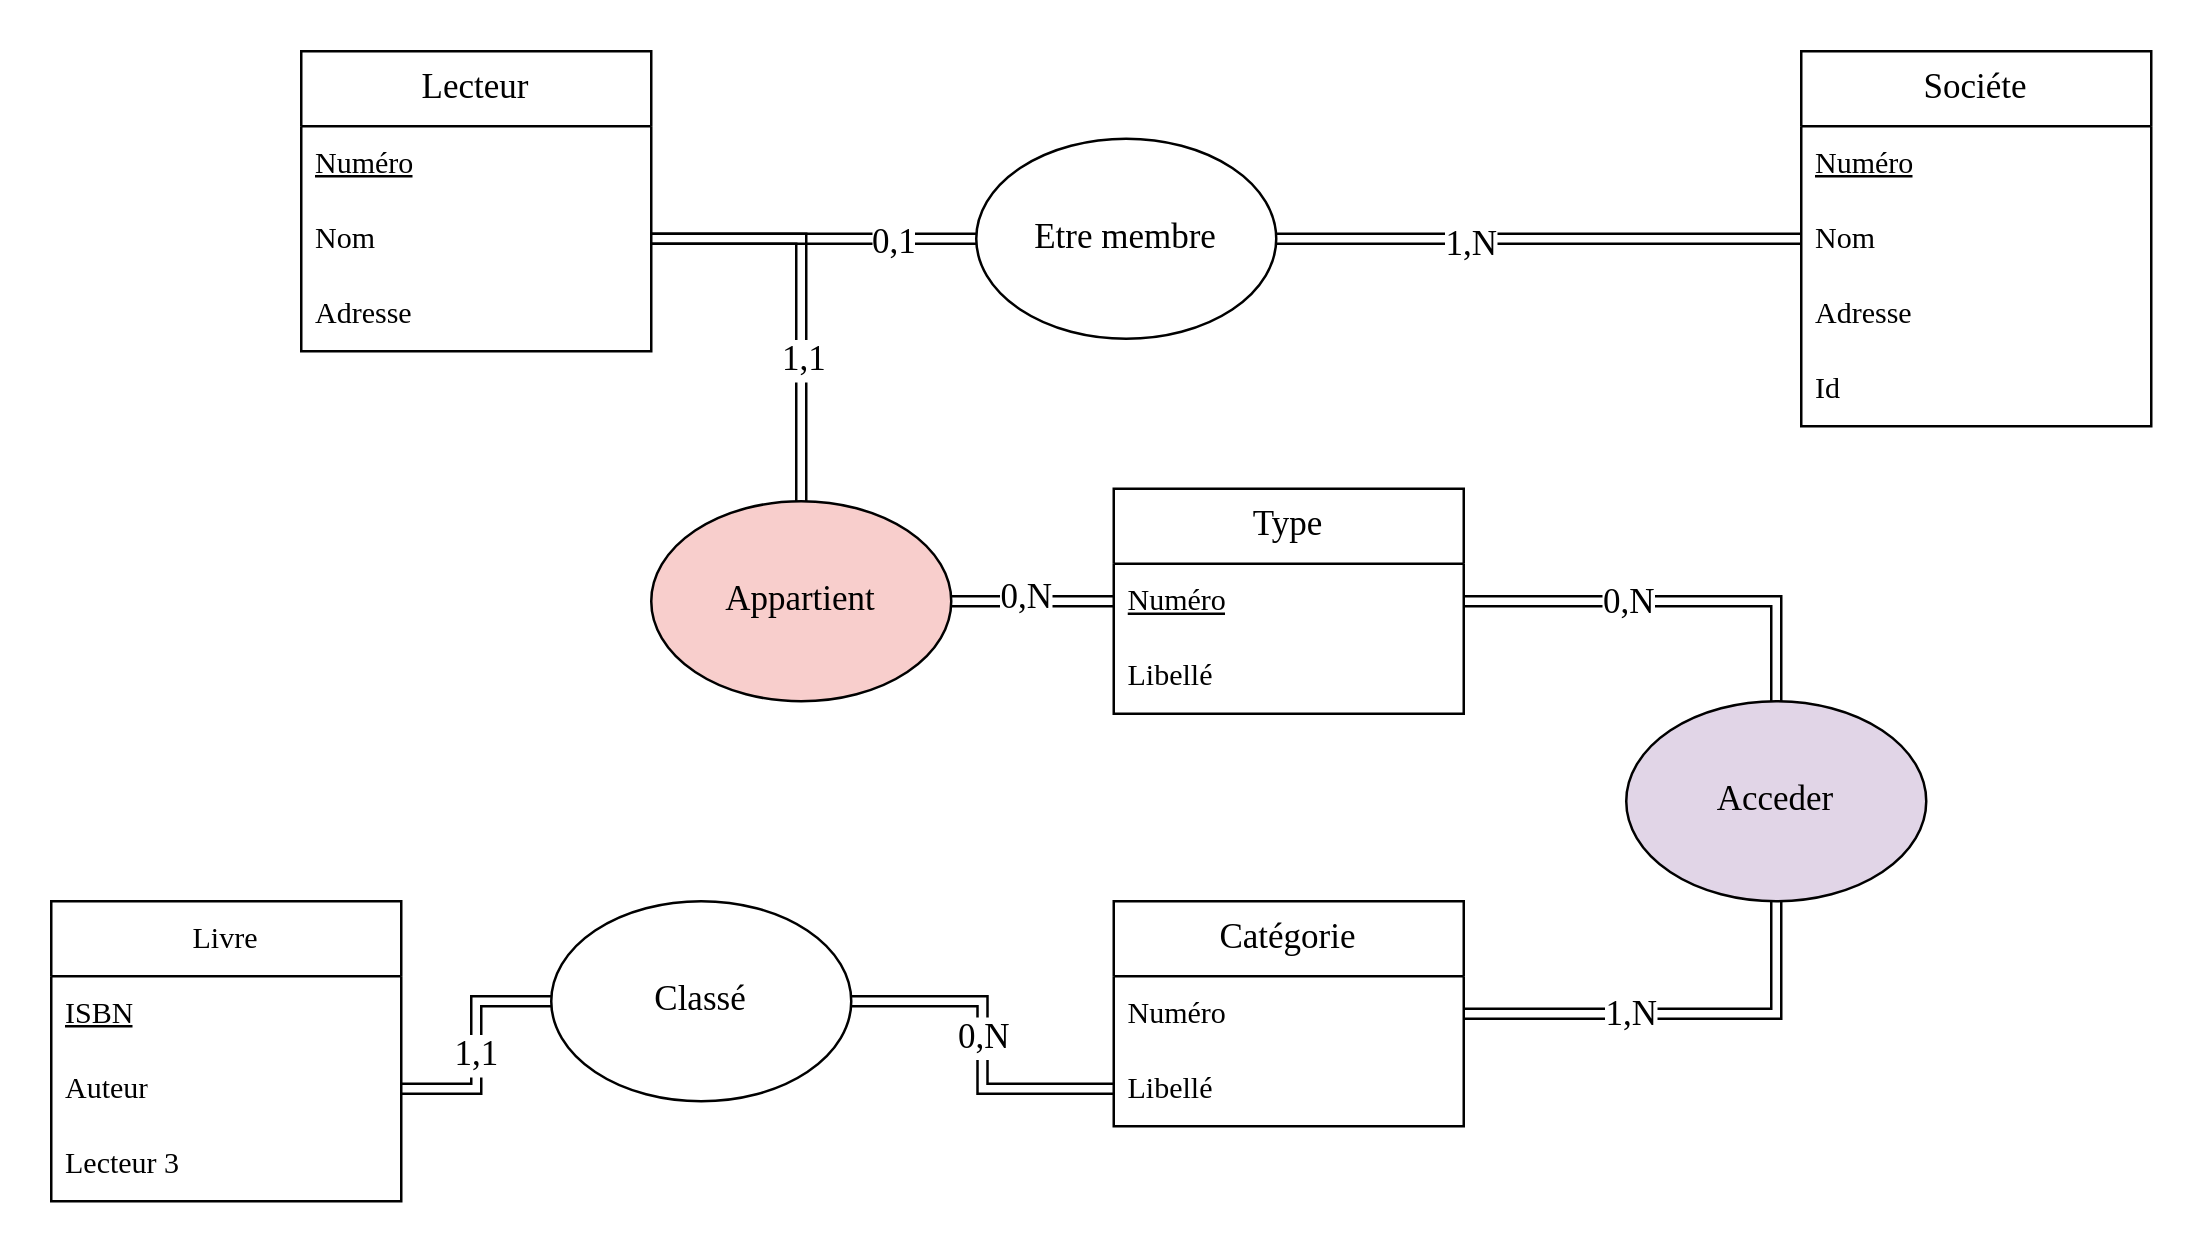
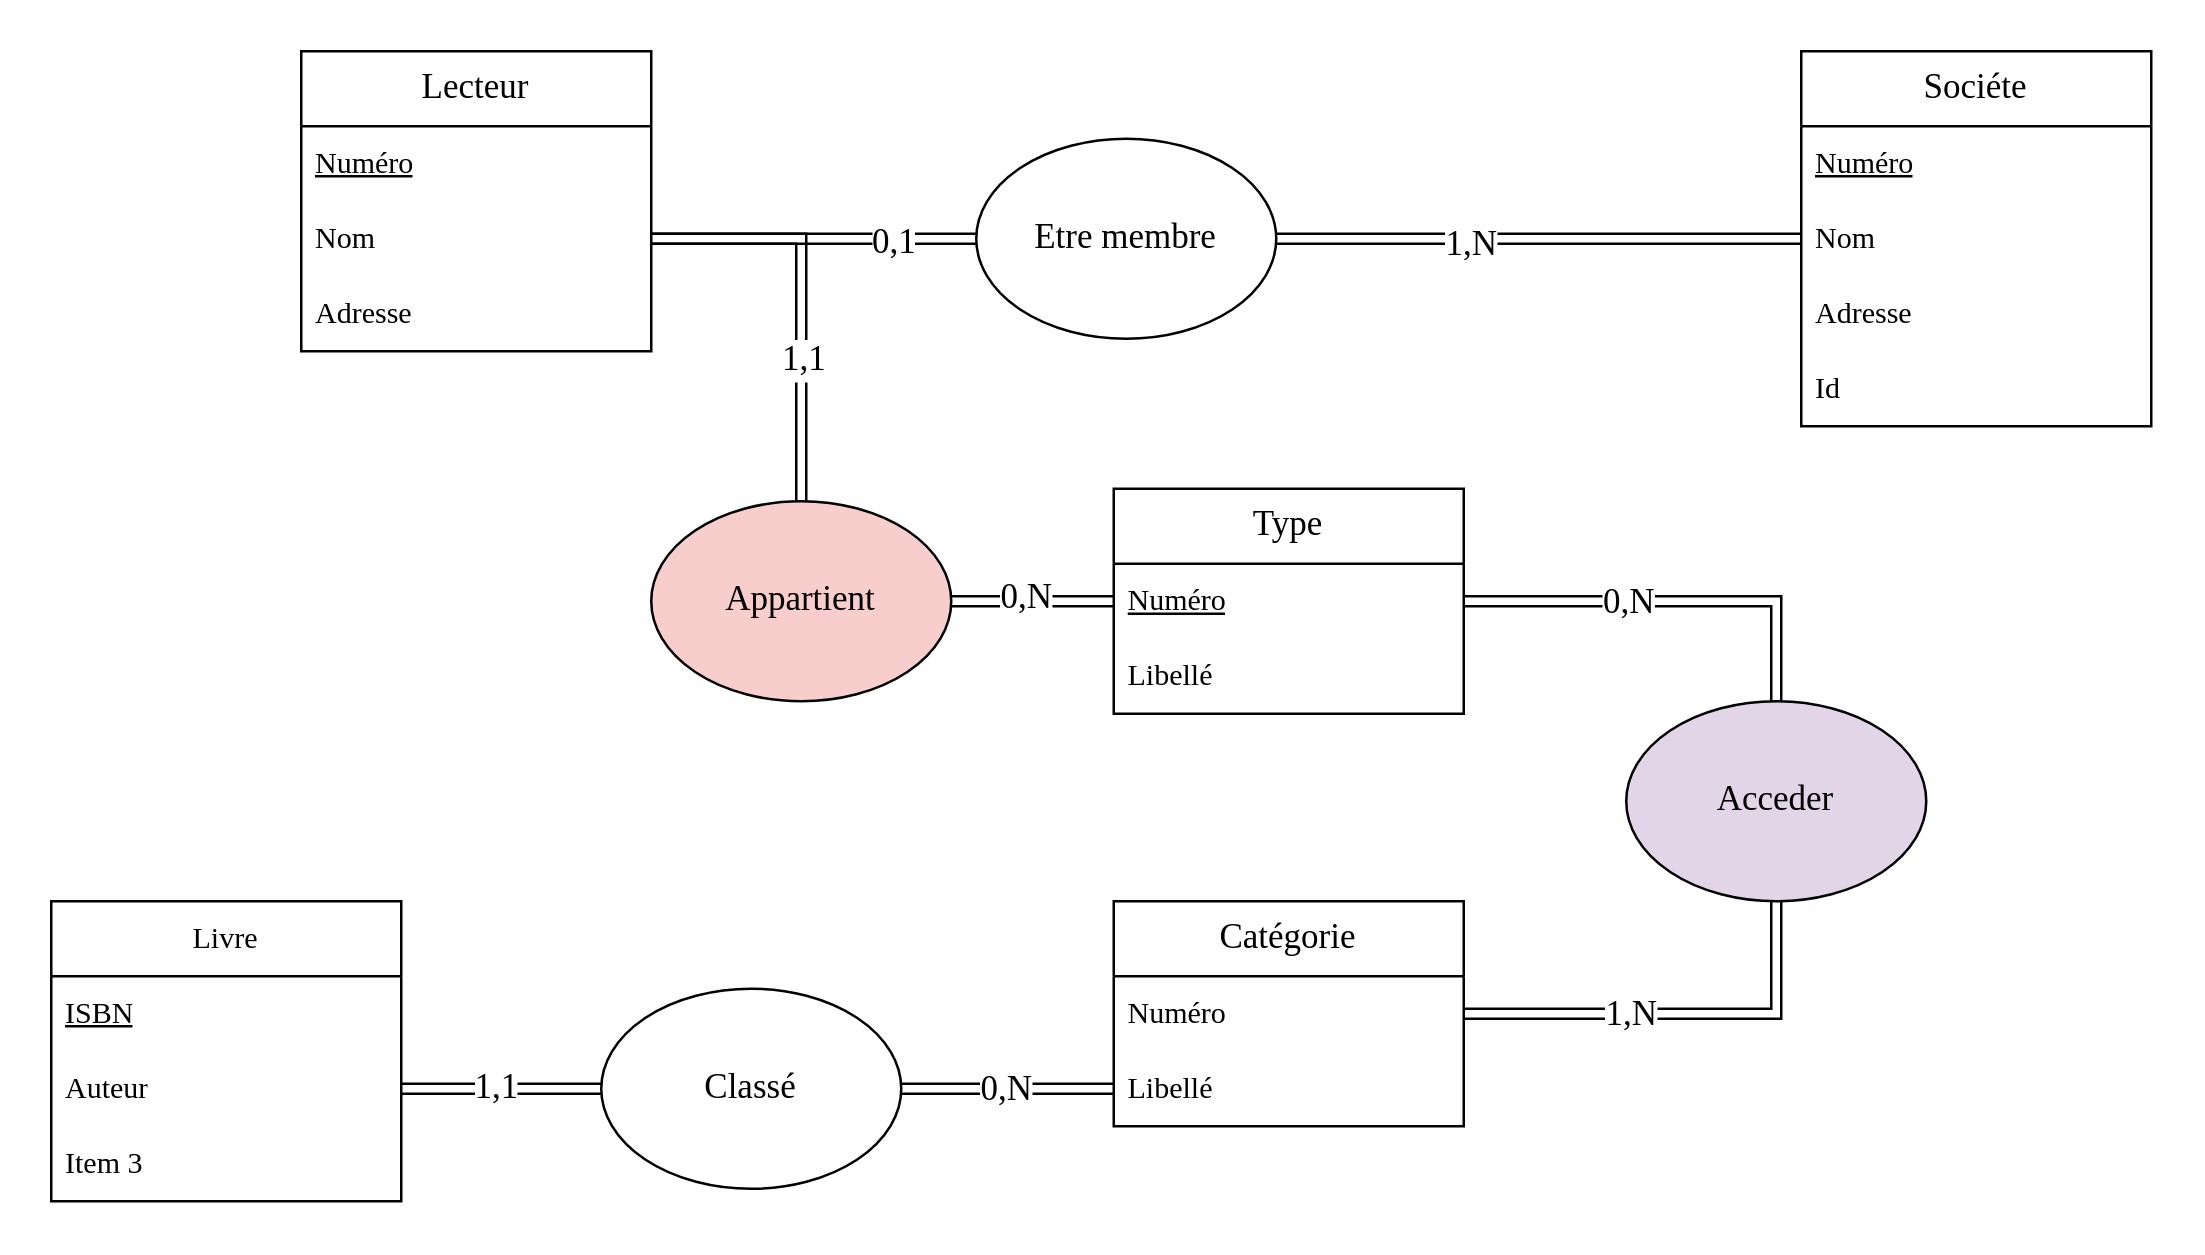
node "Classé": moved (701, 1001) -> (751, 1089)
node "Lecteur 3": label "Lecteur 3" -> "Item 3"
